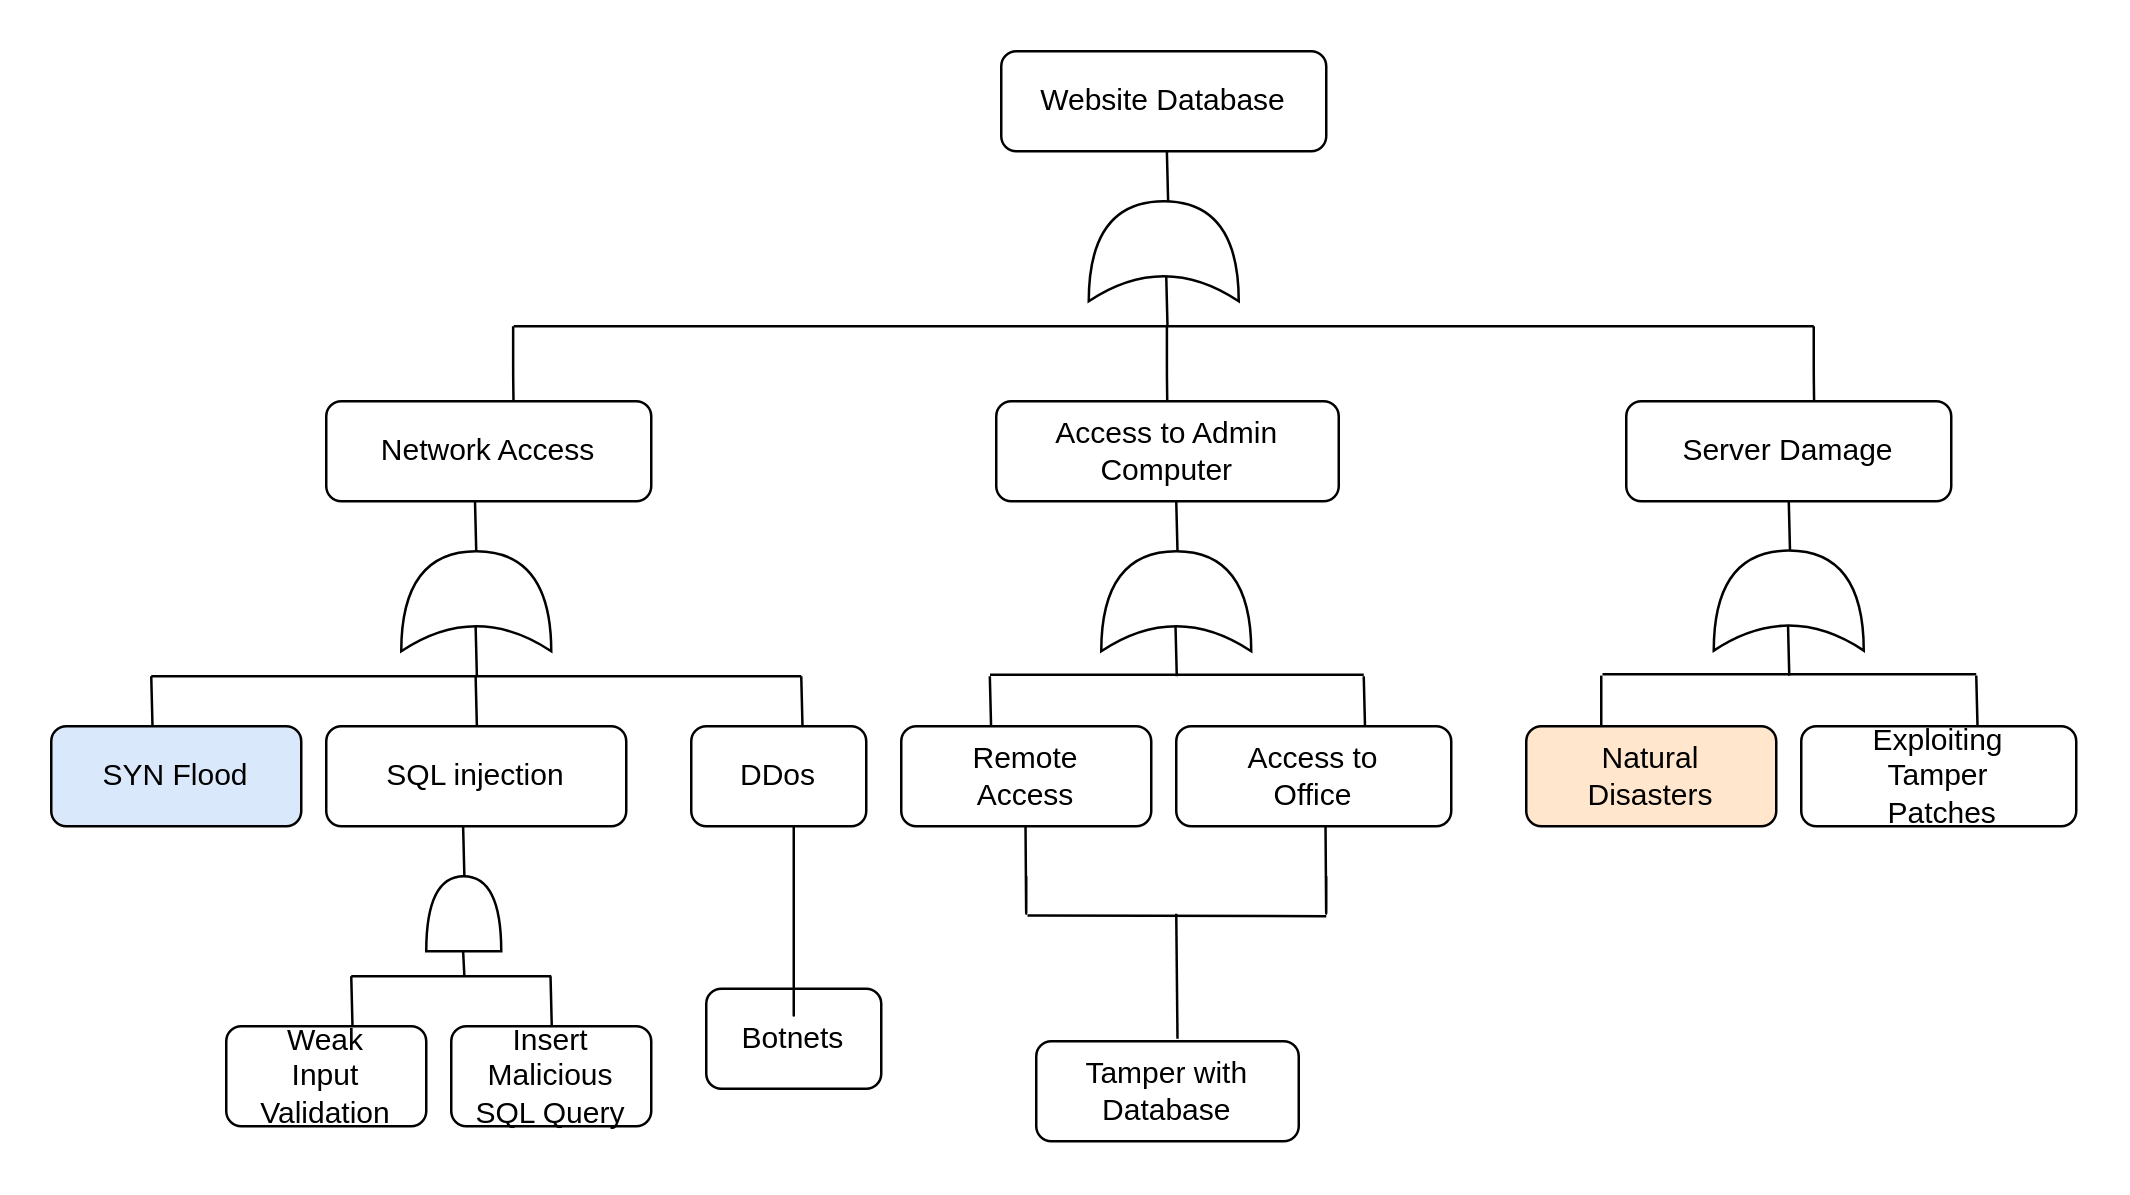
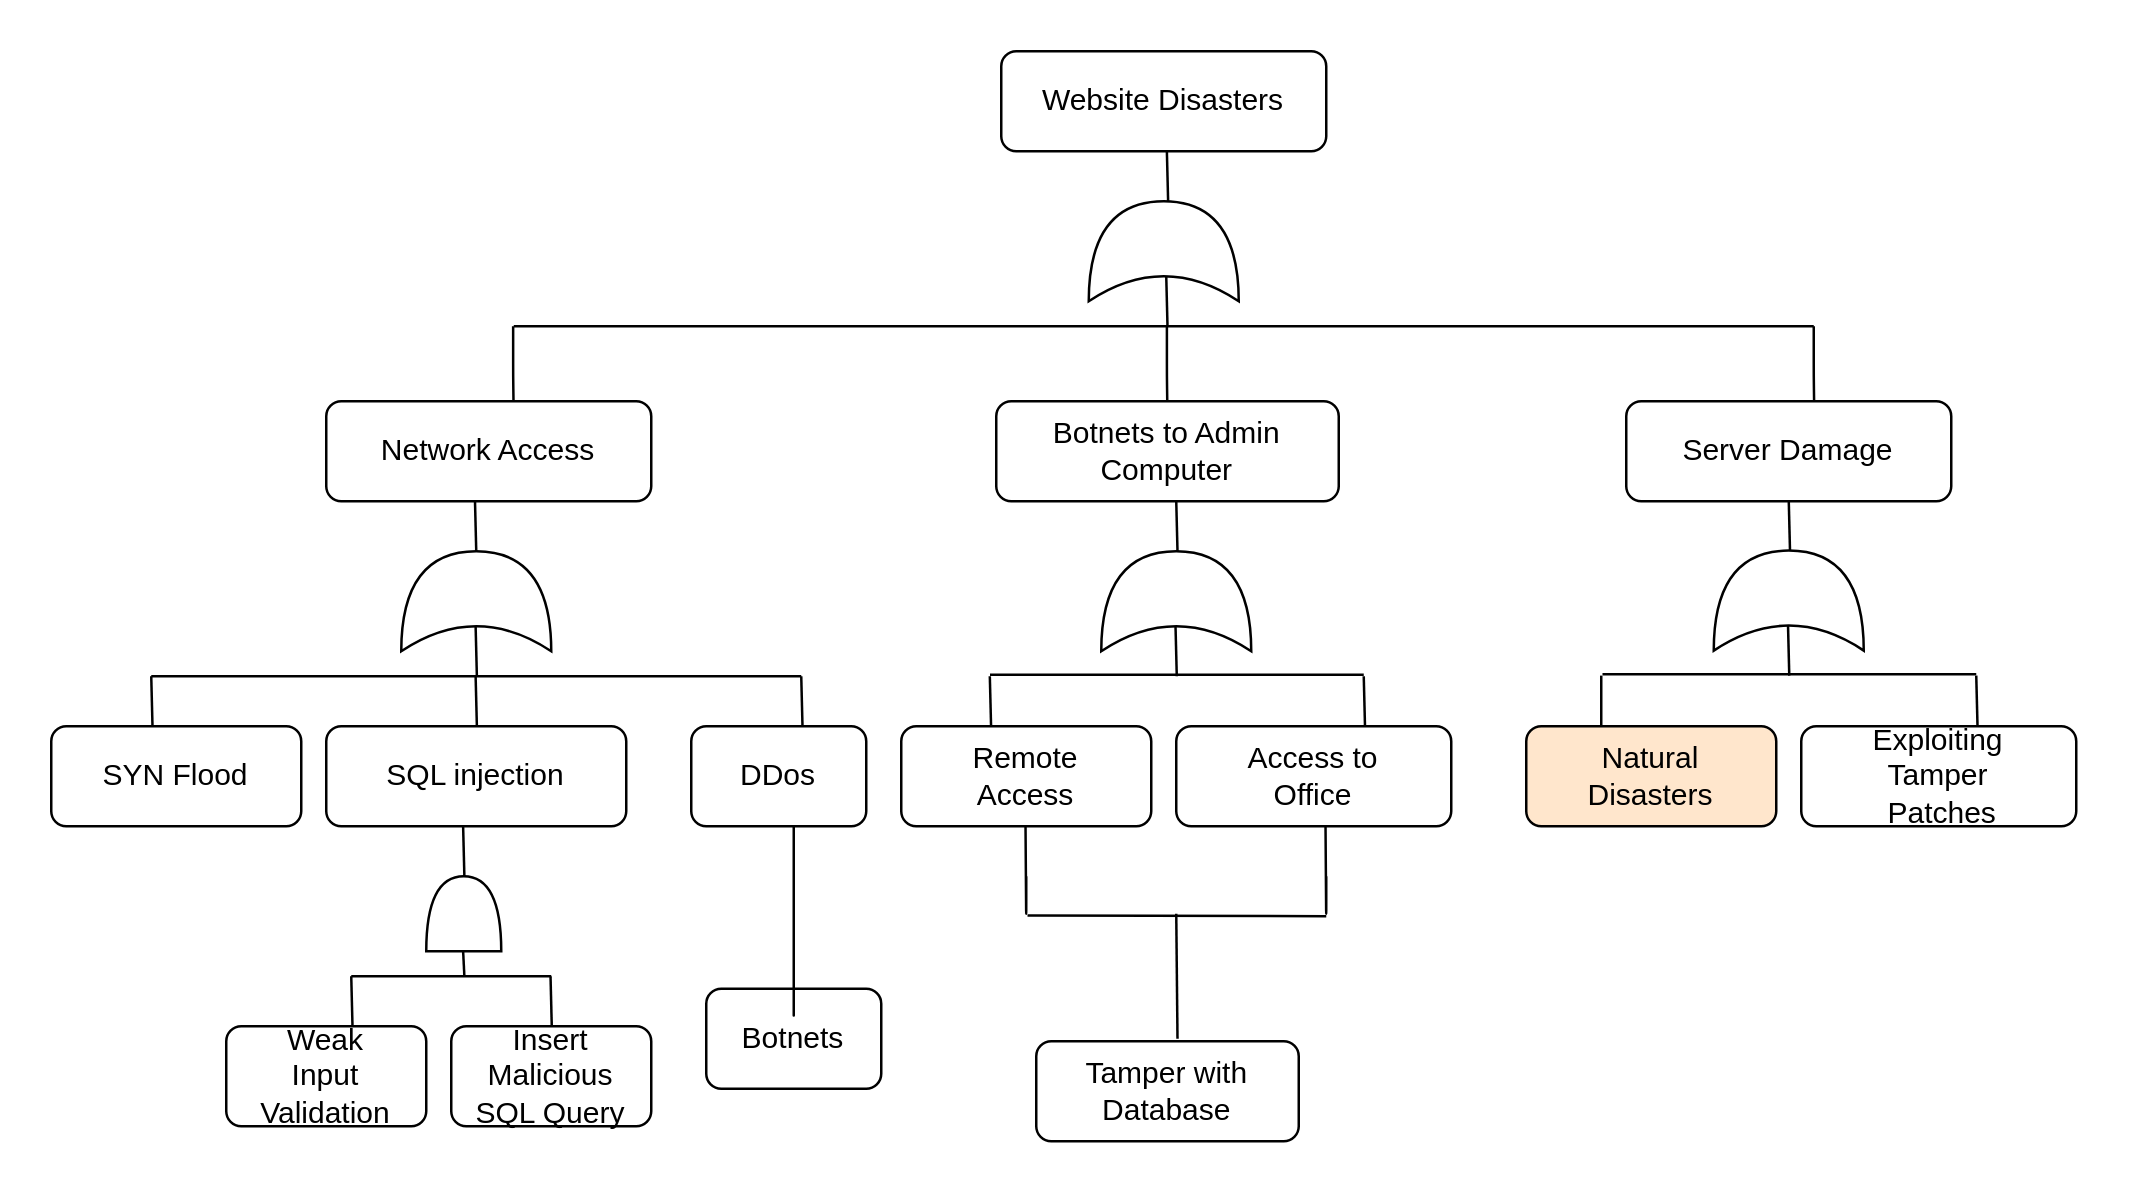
node "Website Database": label "Website Database" -> "Website Disasters"
node "Access to Admin Computer": label "Access to Admin Computer" -> "Botnets to Admin Computer"
node "SYN Flood": fillcolor #dae8fc -> #ffffff
